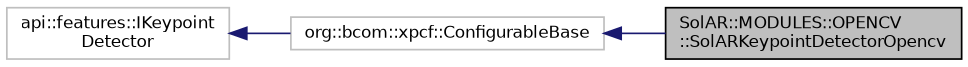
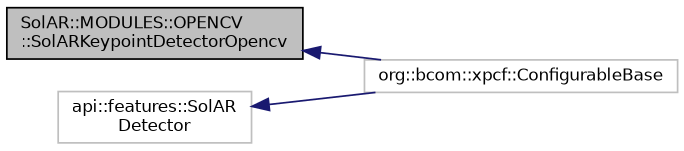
node "api::features::IKeypoint Detector": label "api::features::IKeypoint Detector" -> "api::features::SolAR Detector"
edge "SolAR::MODULES::OPENCV ::SolARKeypointDetectorOpencv" -> "org::bcom::xpcf::ConfigurableBase": reversed
